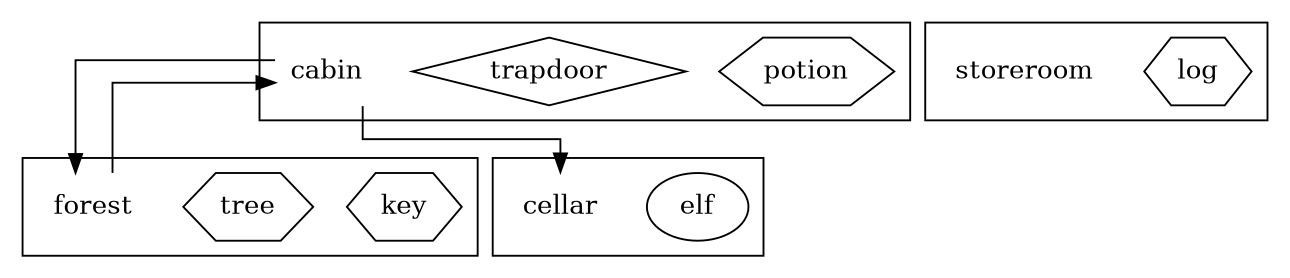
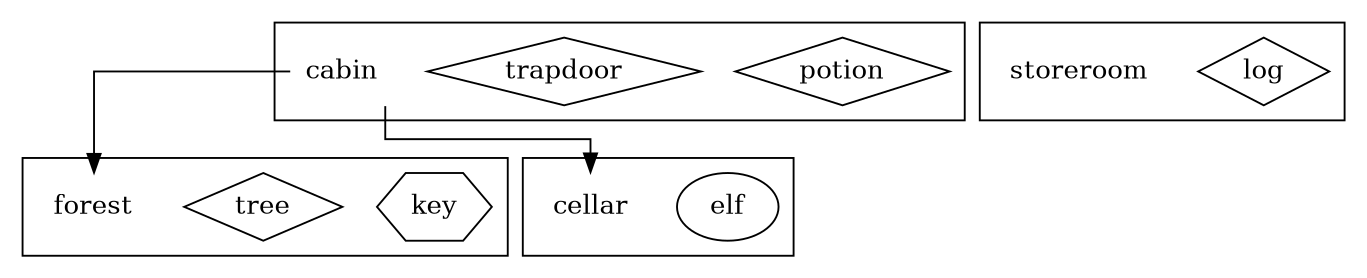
node "potion": shape hexagon -> diamond
node "log": shape hexagon -> diamond
edge "forest" -> "cabin": removed
node "tree": shape hexagon -> diamond
